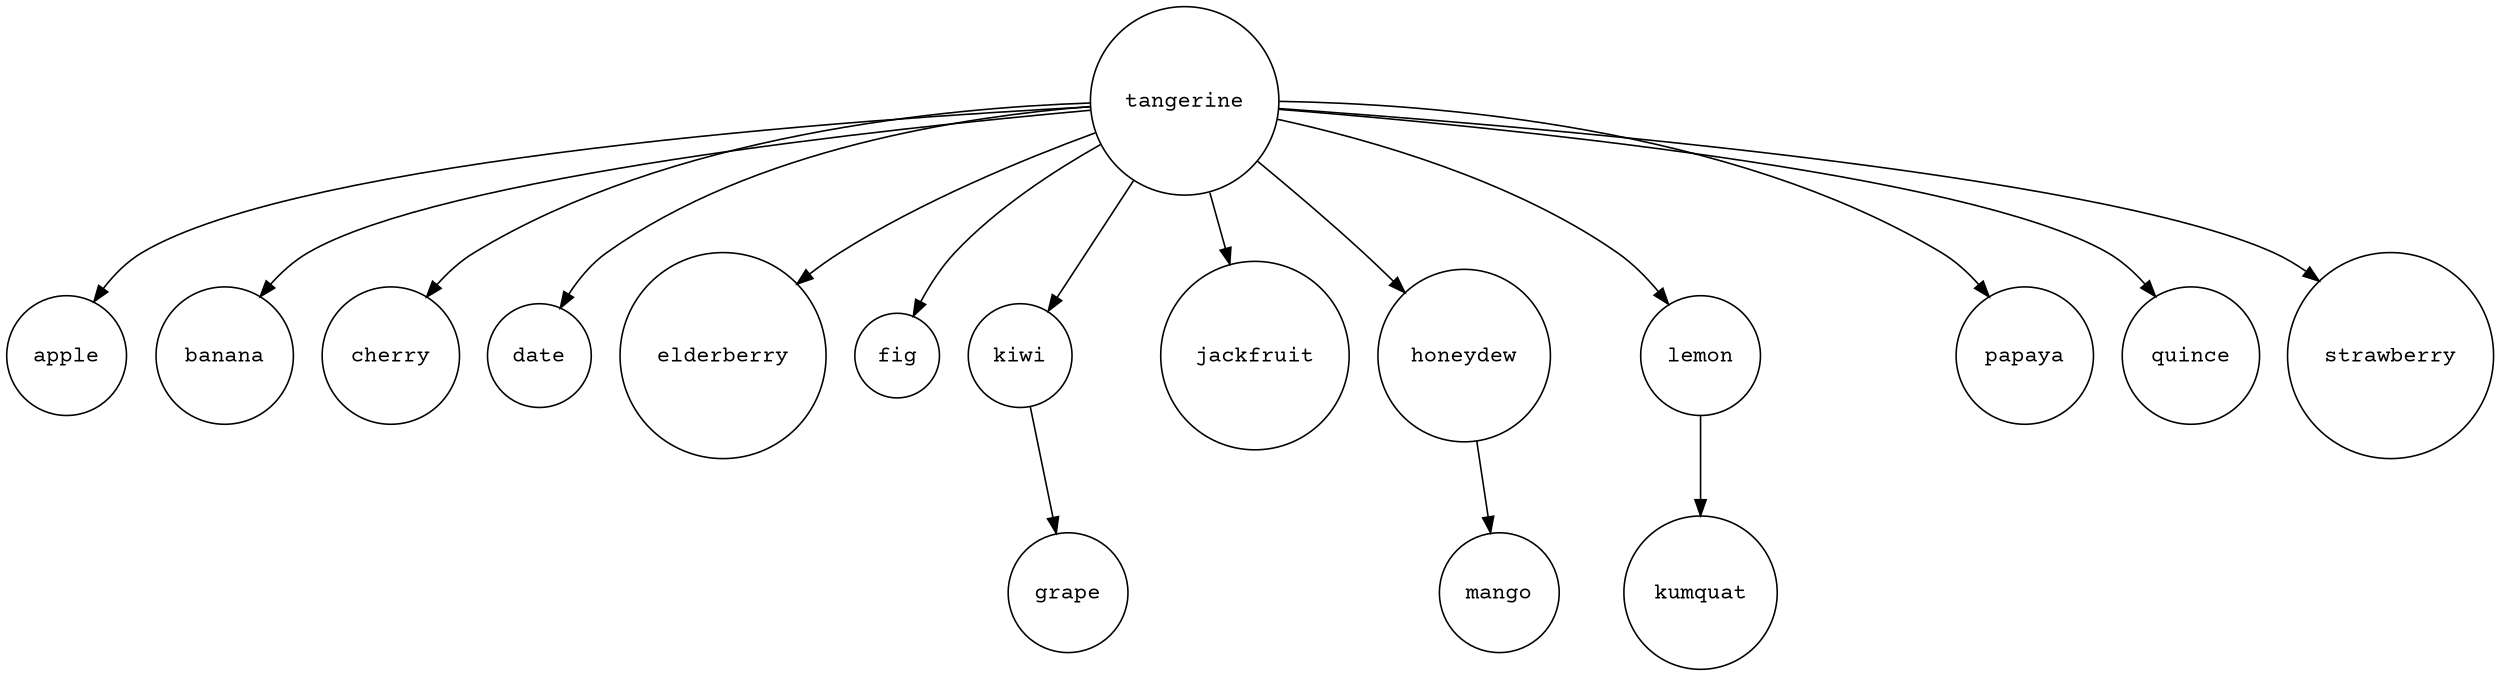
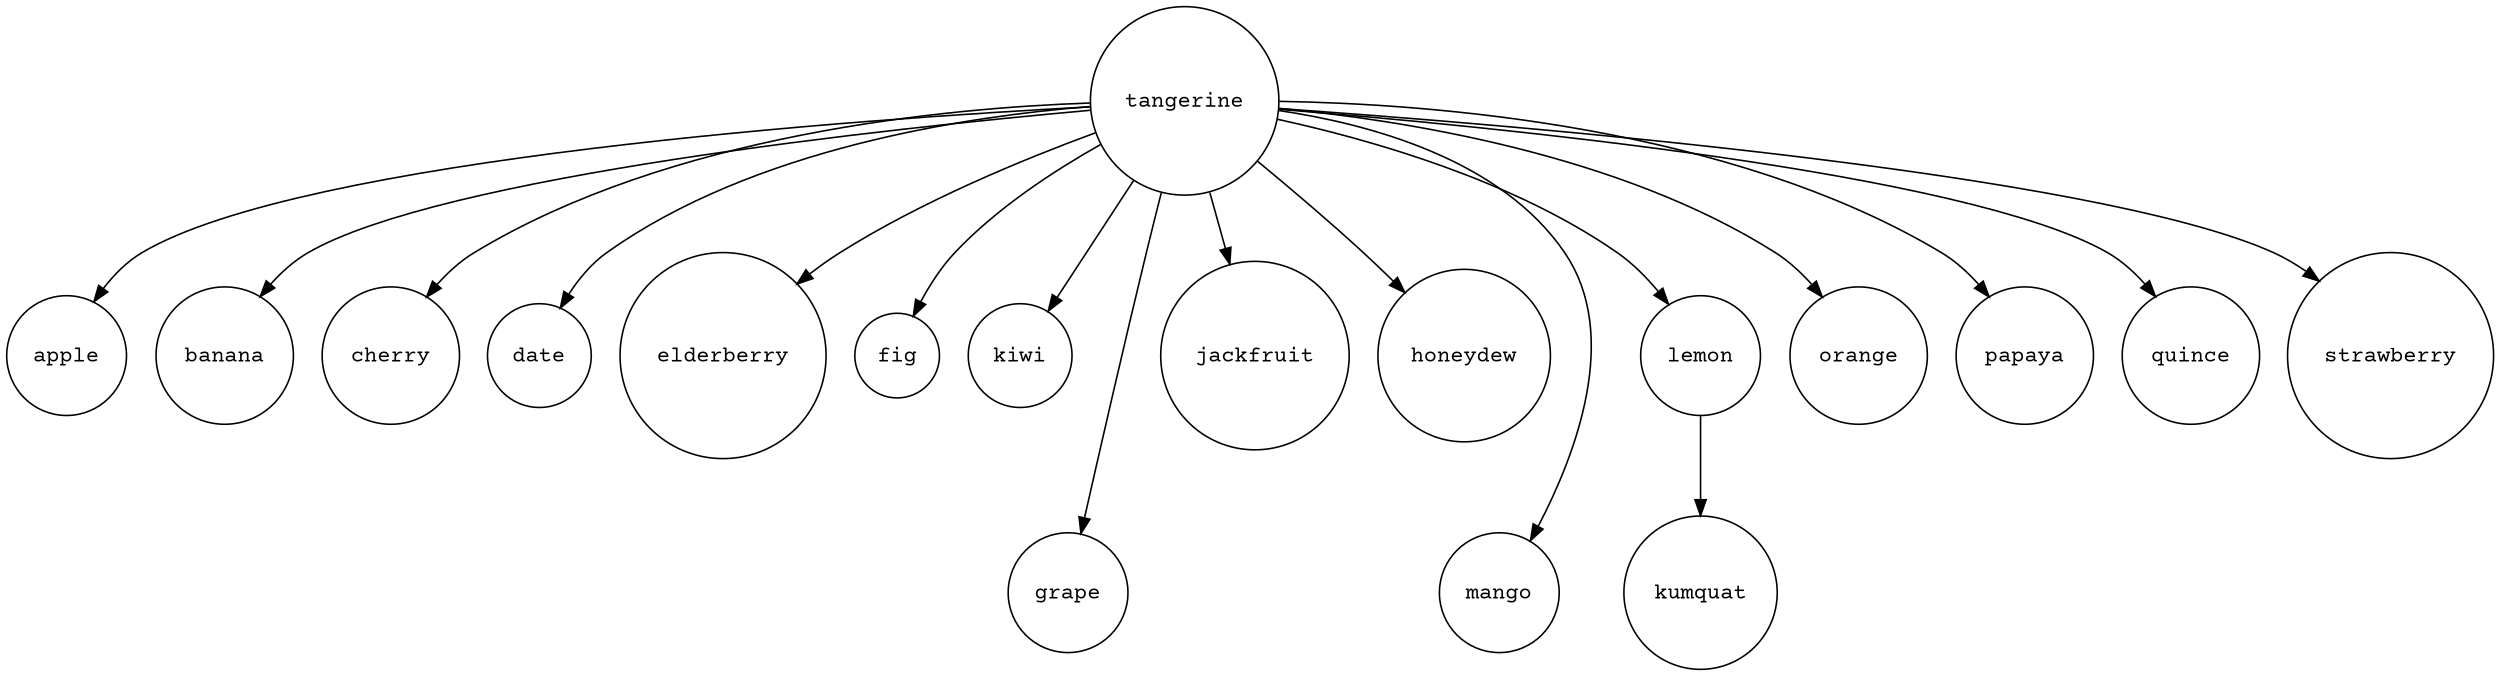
node "orange": added
edge "kiwi" -> "grape": now "tangerine" -> "grape"
edge "honeydew" -> "mango": now "tangerine" -> "mango"
